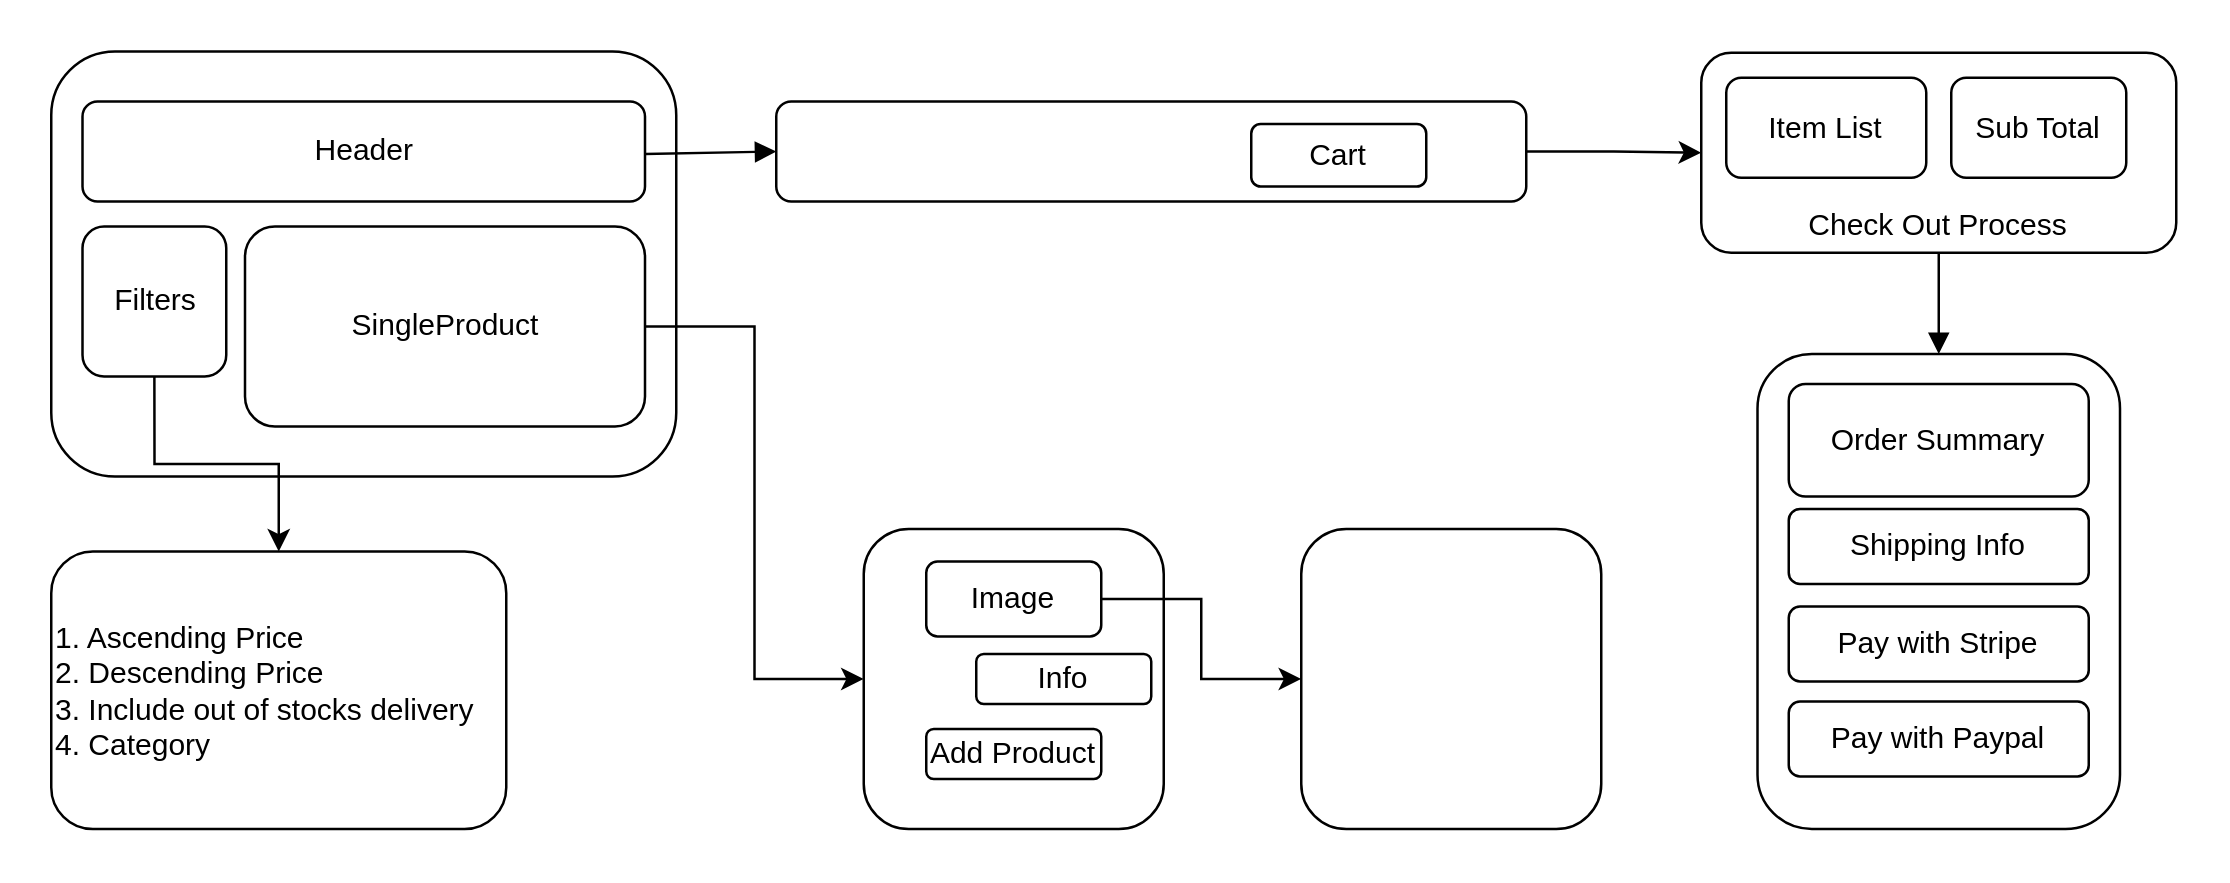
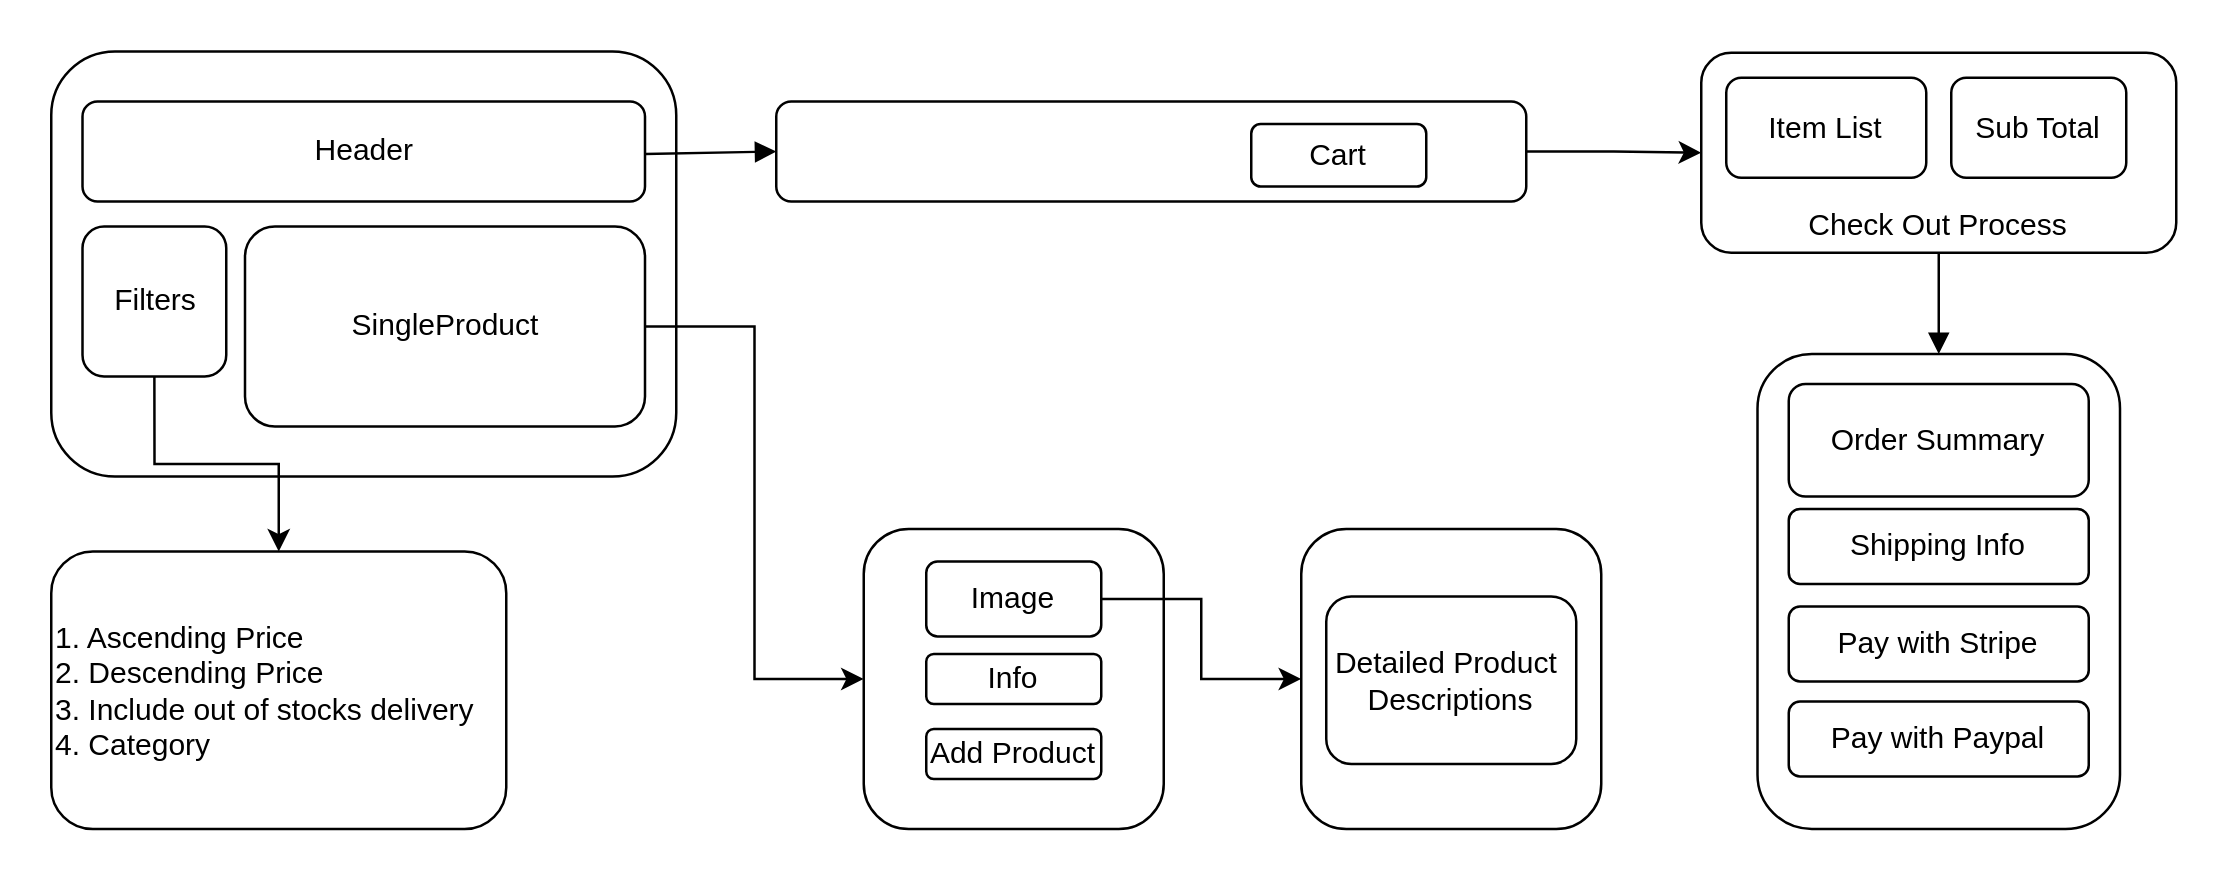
node "Info": moved (1064, 679) -> (1014, 679)
node "Detailed Product Descriptions": added
